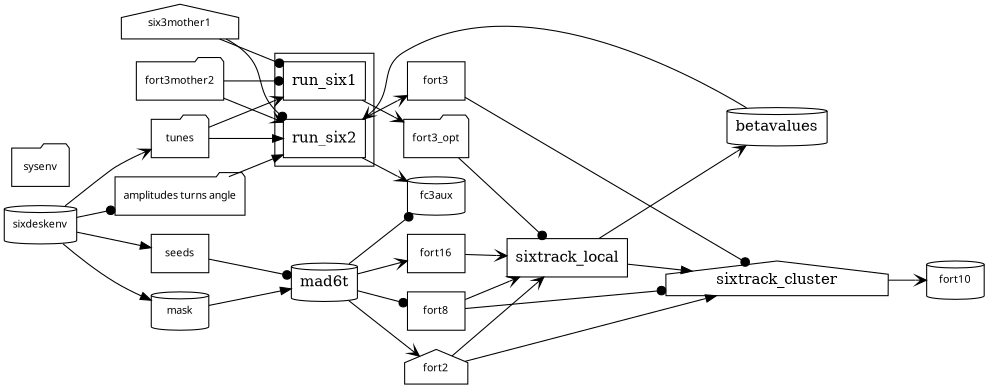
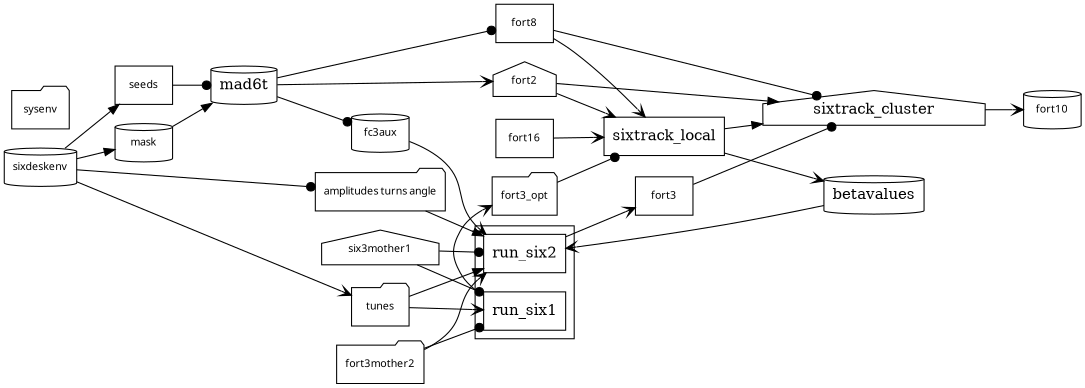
edge "run_six2" -> "fc3aux": reversed
edge "mad6t" -> "fort16": removed
